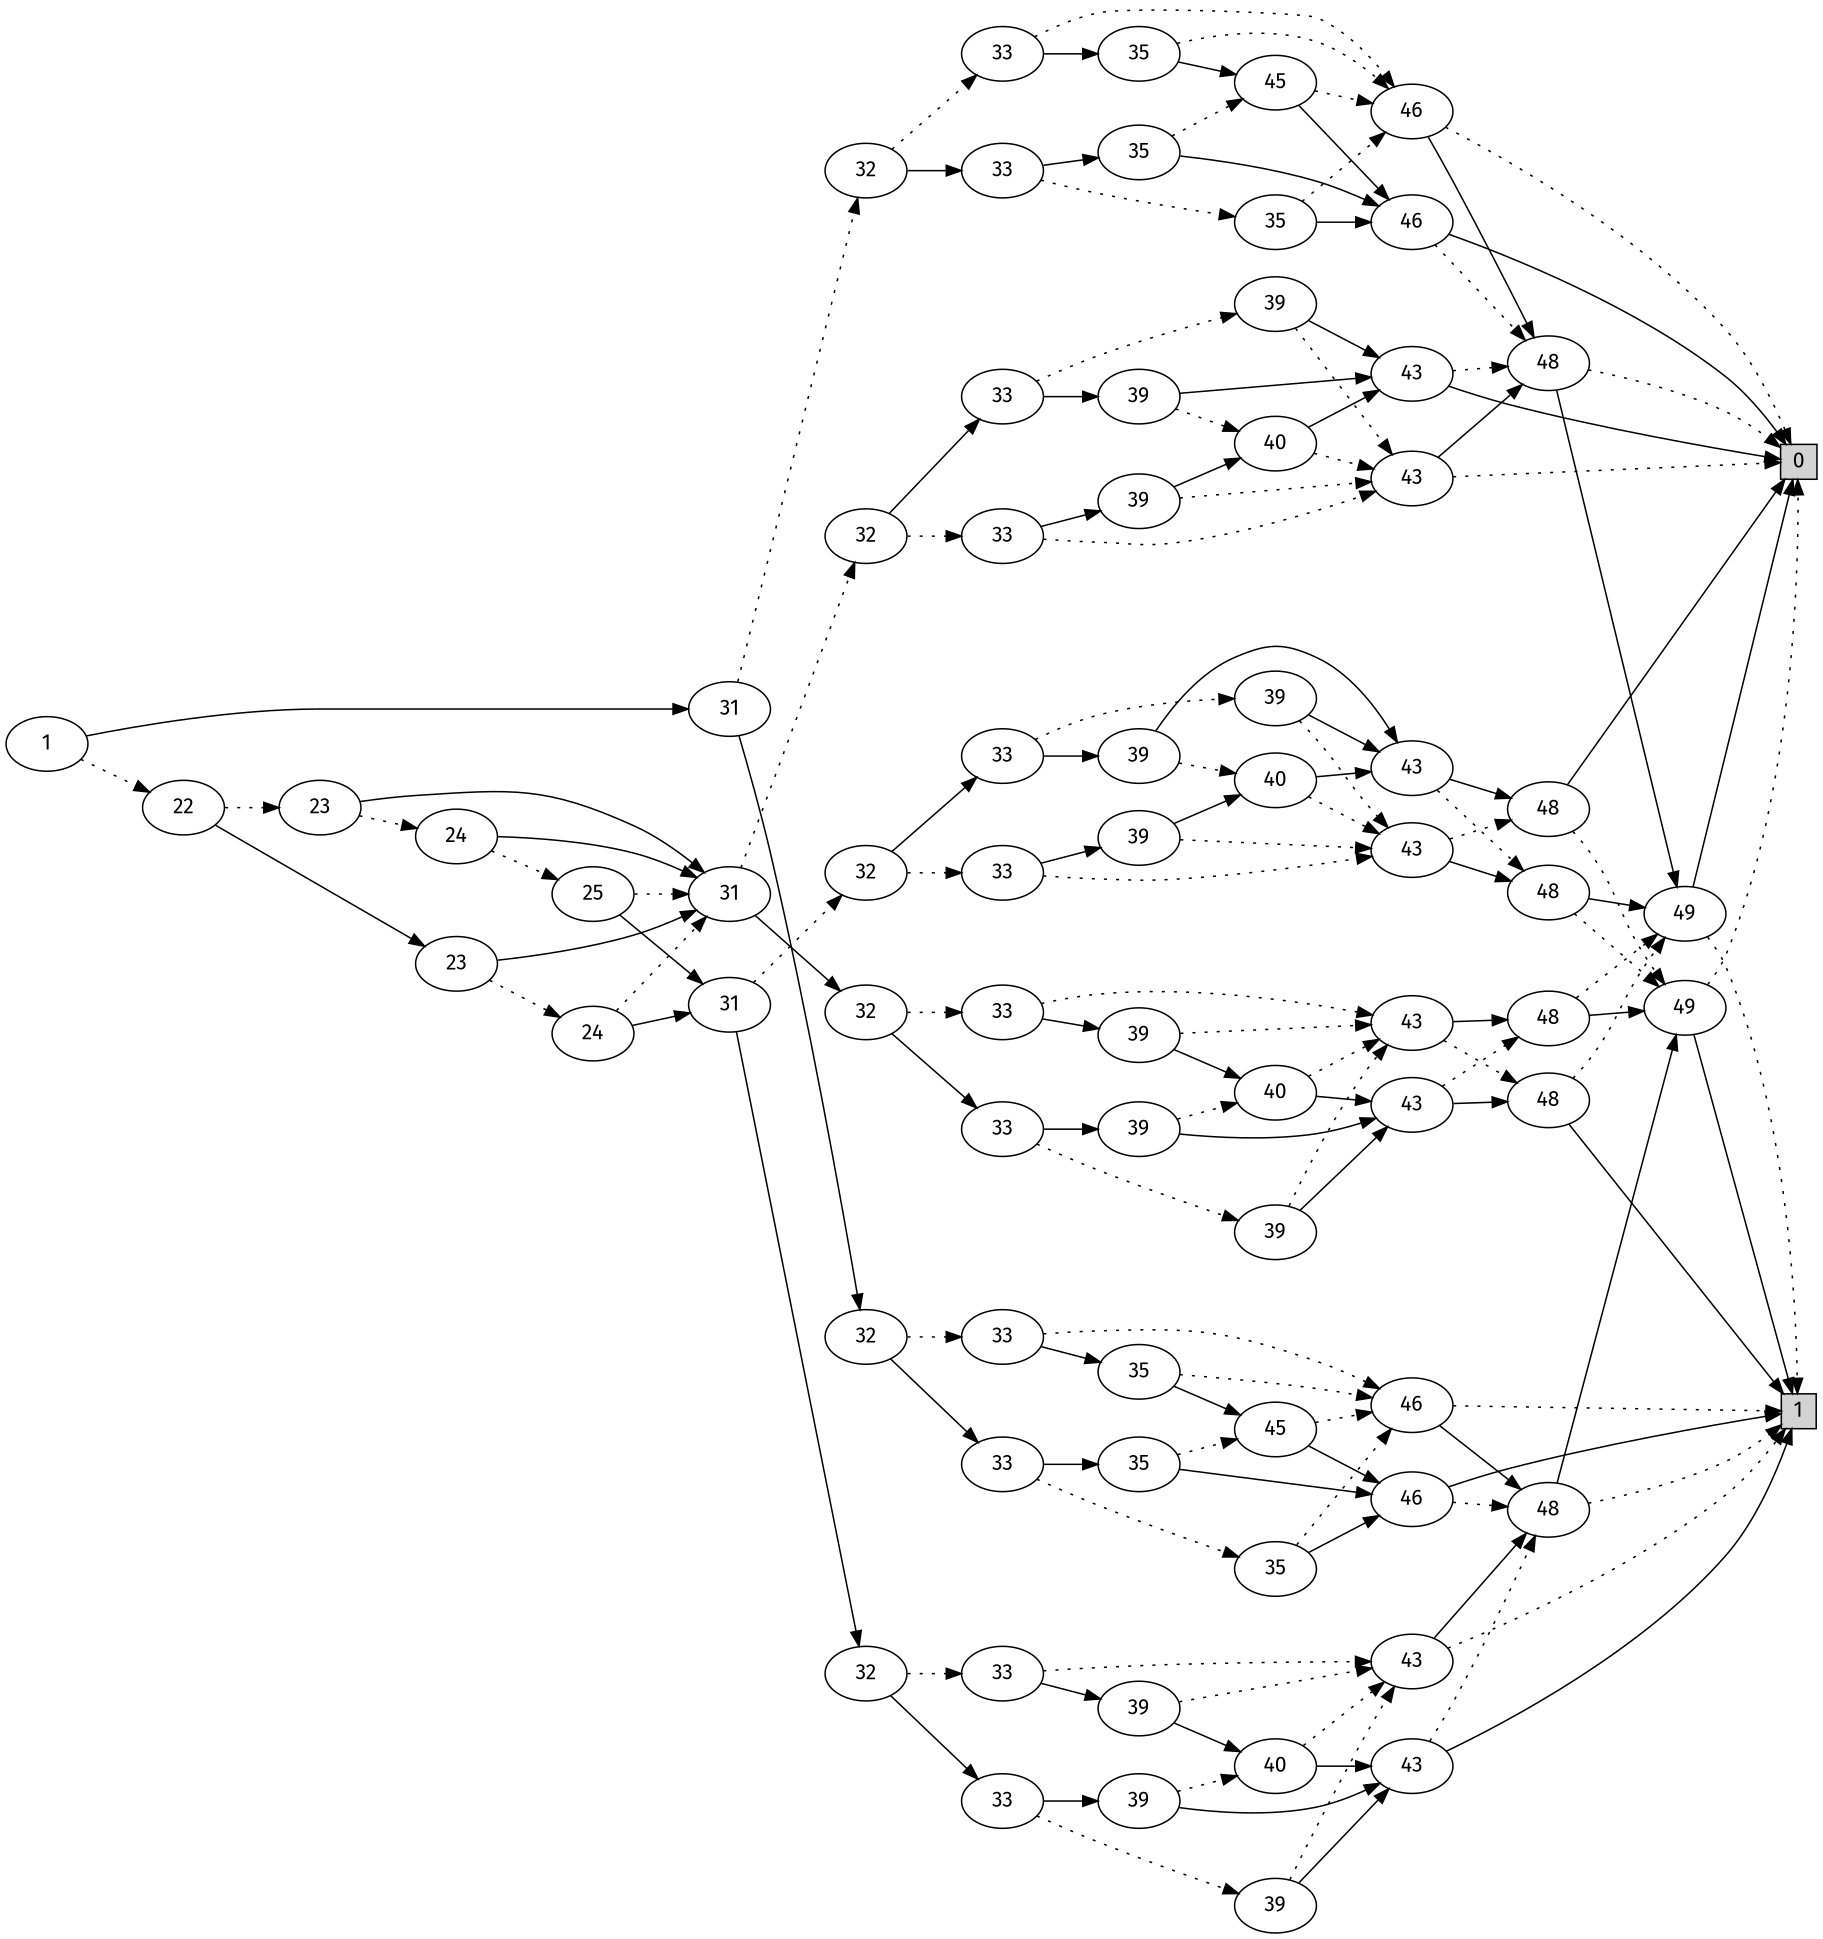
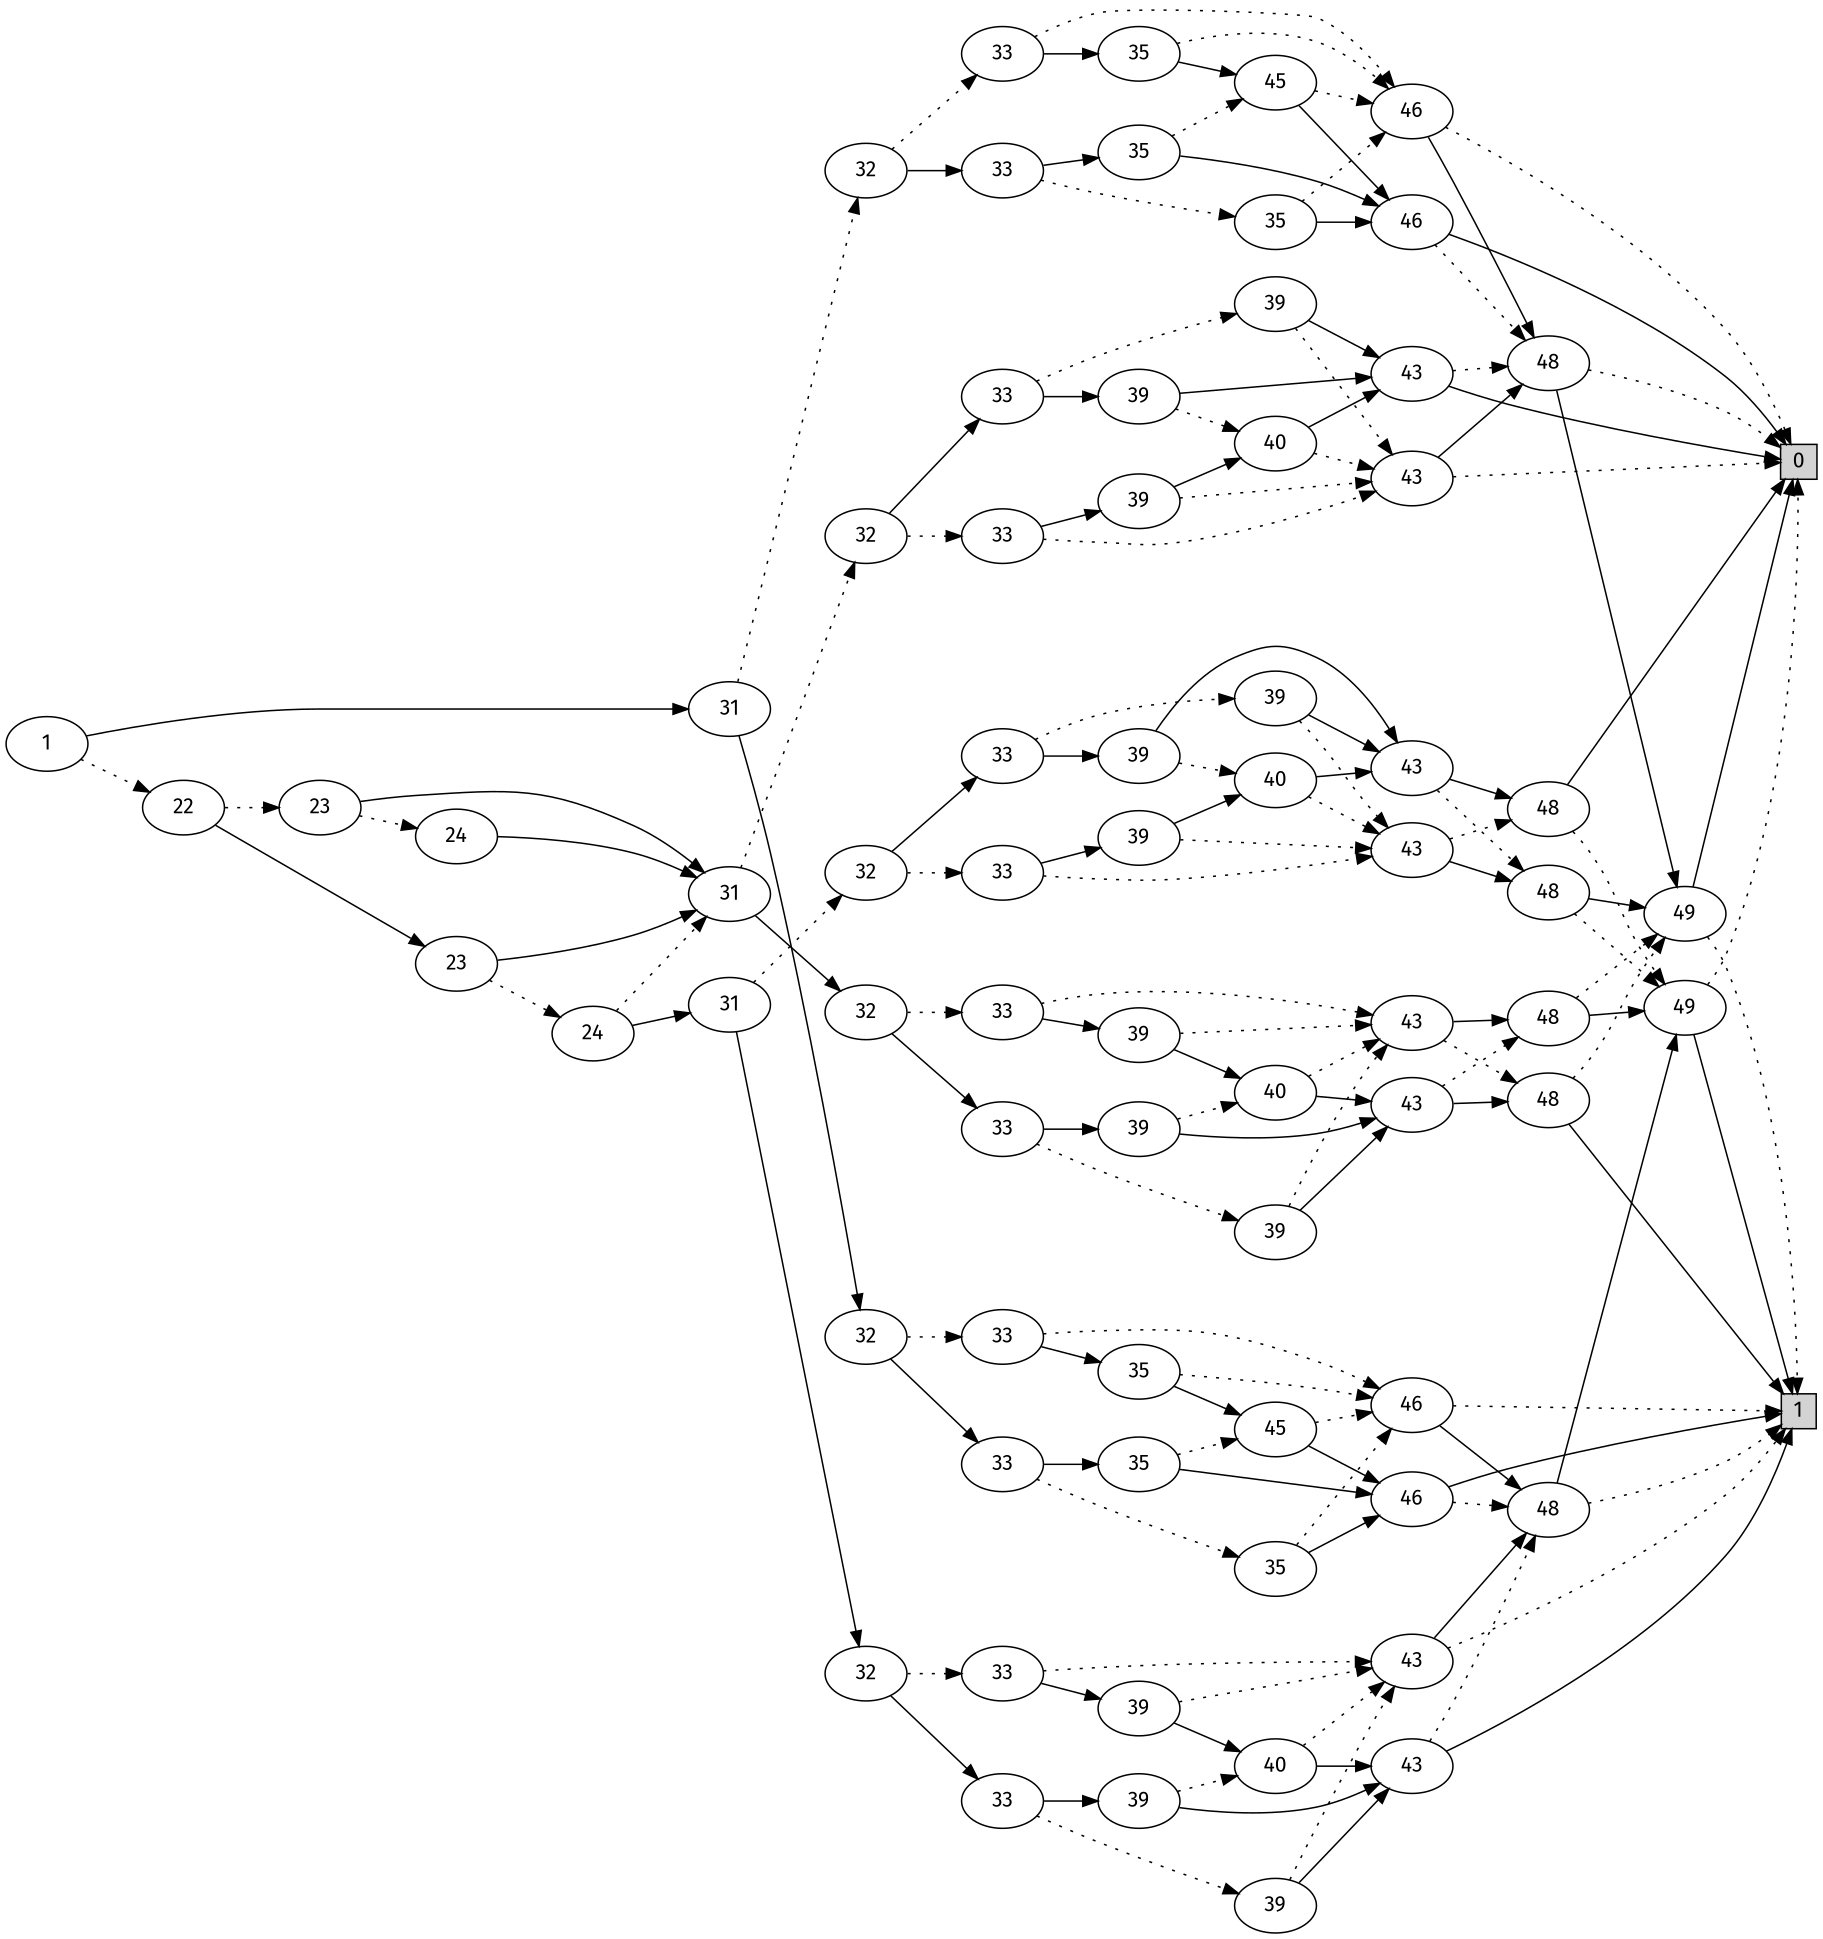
node "25": removed
